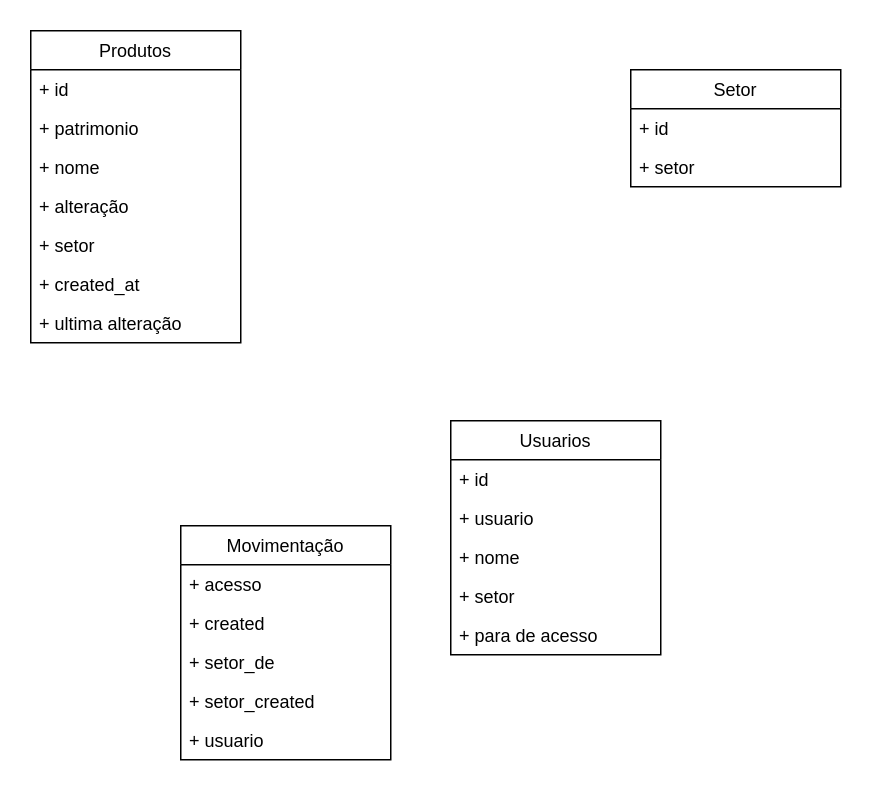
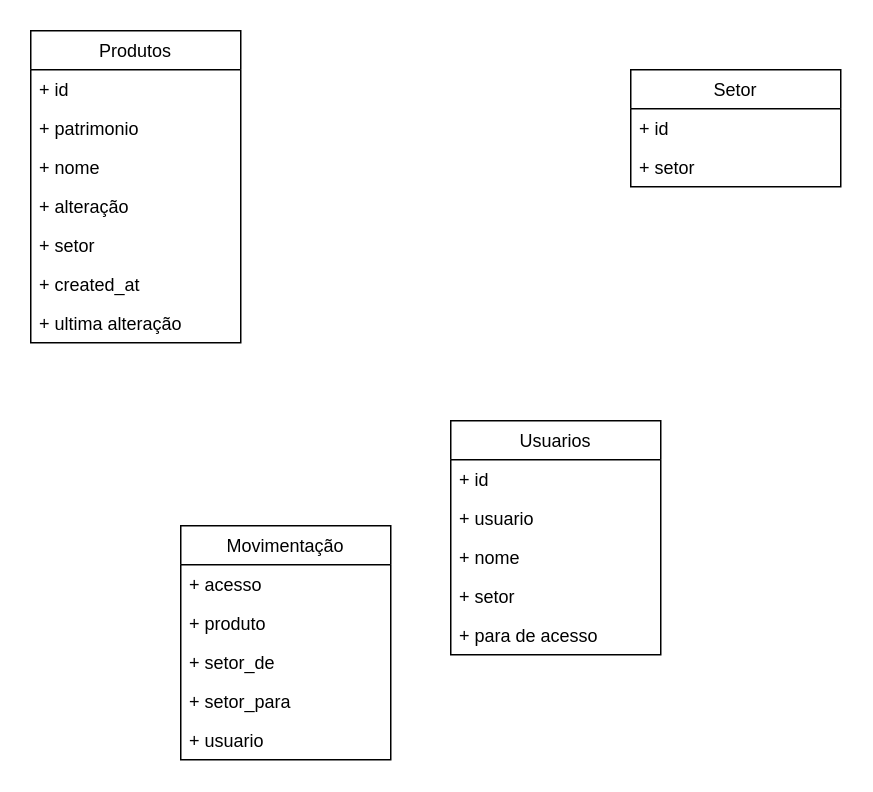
node "+ created": label "+ created" -> "+ produto"
node "+ setor_created": label "+ setor_created" -> "+ setor_para"
